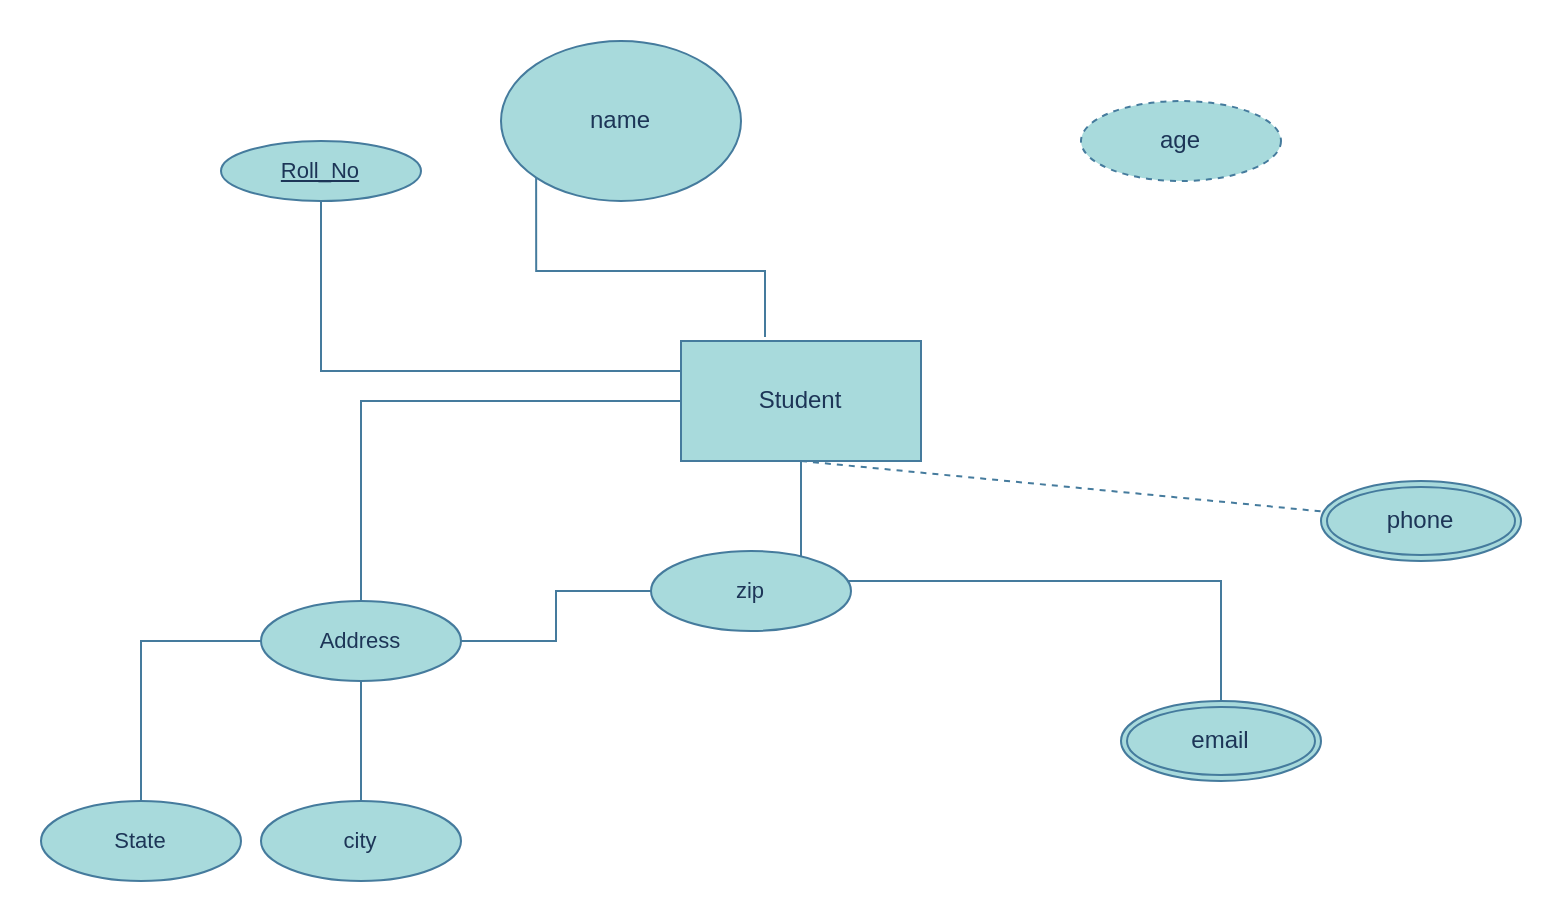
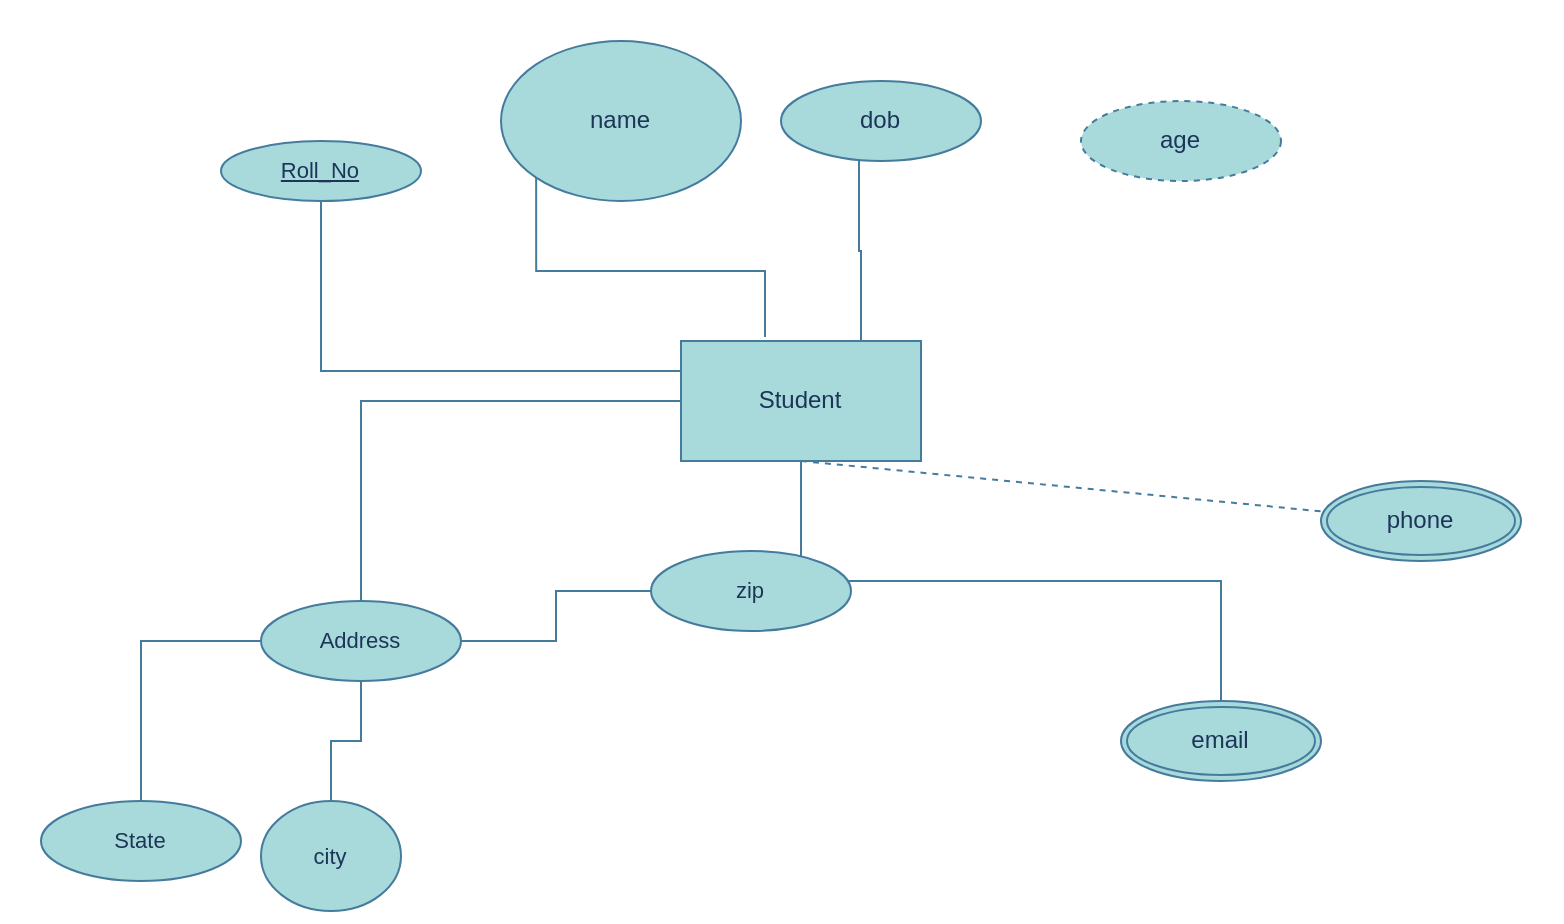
node "dob": added
edge "dob" -- "Student": added
node "city": size 200x80 -> 140x110
